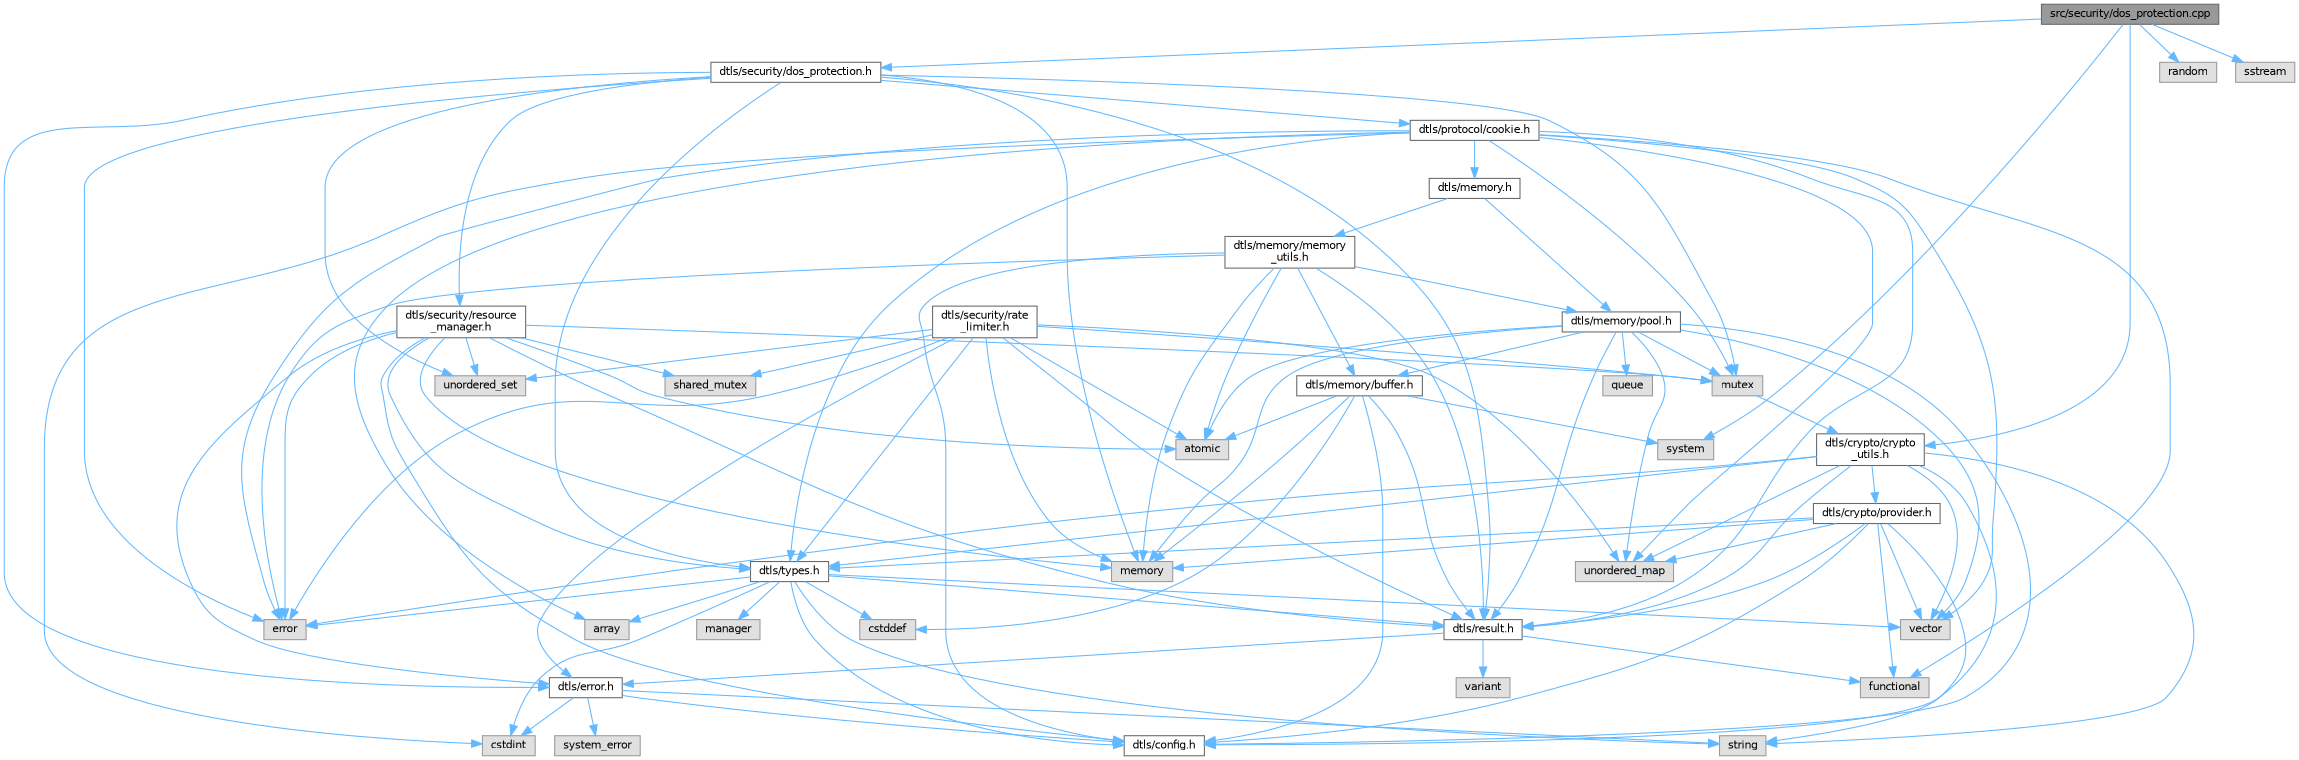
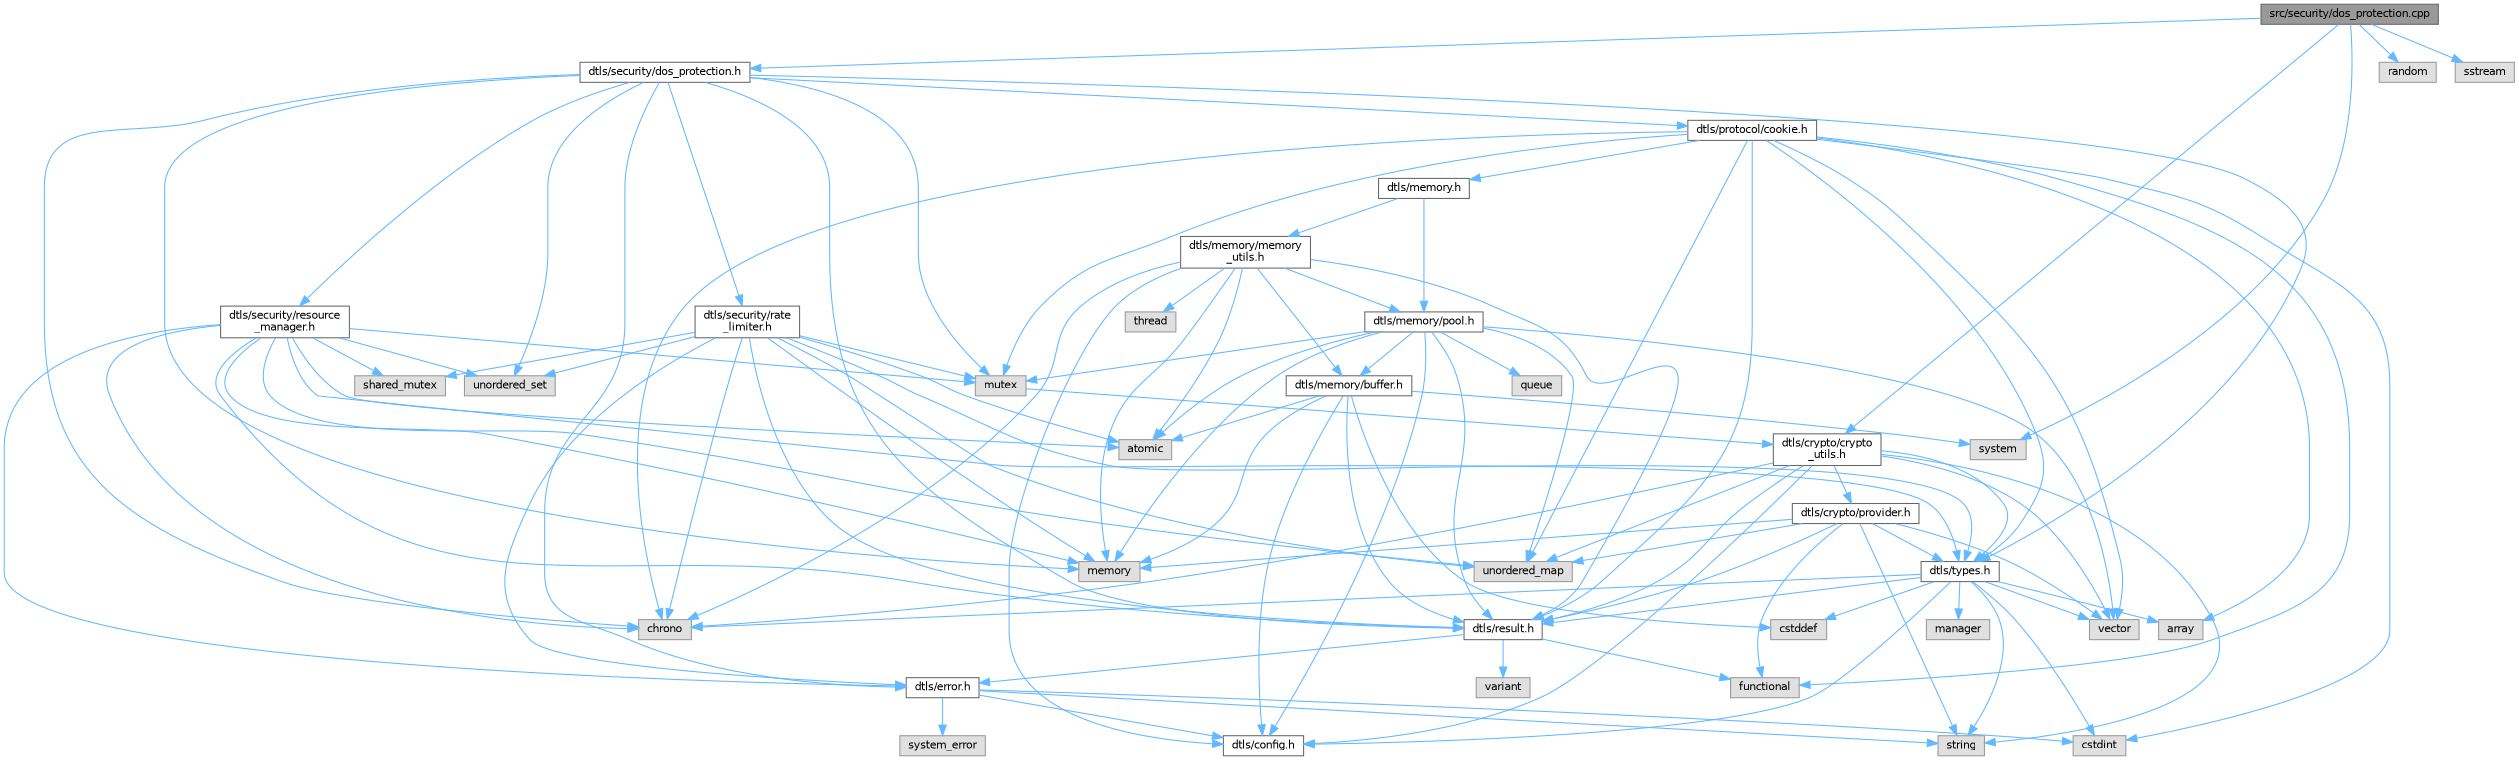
edge "dtls/security/dos_protection.h" -> "dtls/security/rate _limiter.h": added
node "thread": added
node "error": label "error" -> "chrono"
edge "dtls/security/resource _manager.h" -> "dtls/config.h": now "dtls/security/resource _manager.h" -> "unordered_map"
edge "dtls/crypto/provider.h" -> "dtls/config.h": removed
